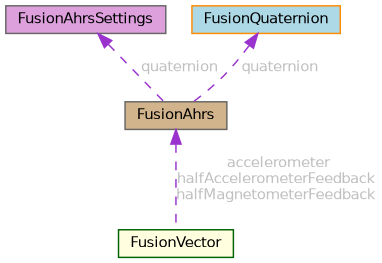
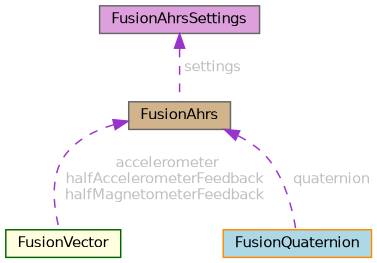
edge "FusionAhrs" -> "FusionAhrsSettings": label " quaternion" -> " settings"
edge "FusionAhrs" -> "FusionQuaternion": reversed
